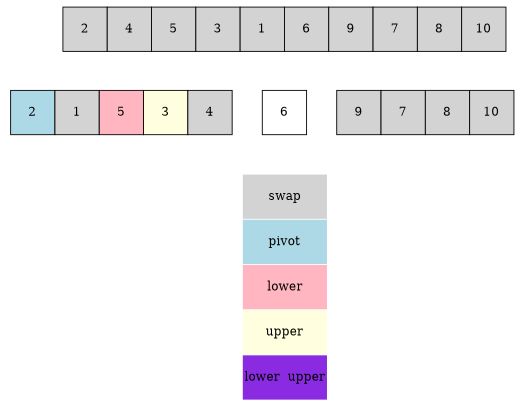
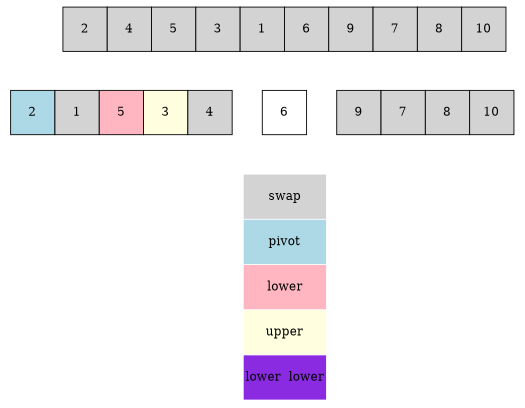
node "swap": text "lower  upper" -> "lower  lower"
